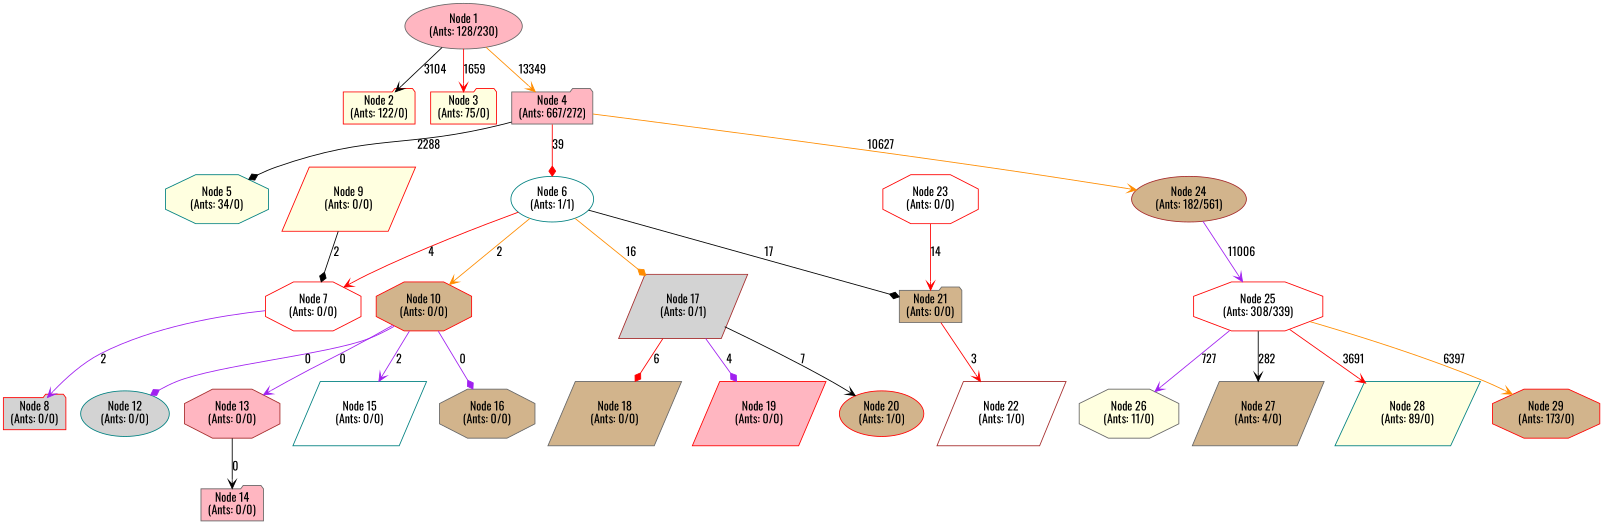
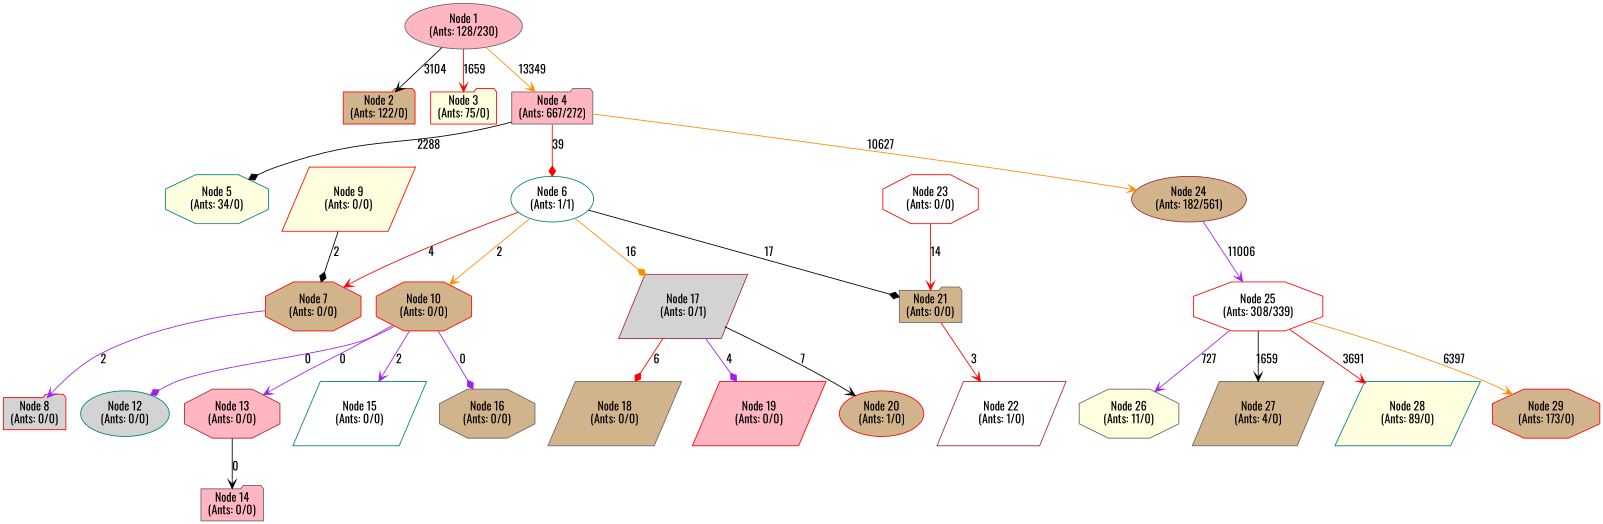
node "Node 2 (Ants: 122/0)": fillcolor lightyellow -> tan
node "Node 7 (Ants: 0/0)": fillcolor white -> tan
edge "Node 25 (Ants: 308/339)" -> "Node 27 (Ants: 4/0)": label "282" -> "1659"
